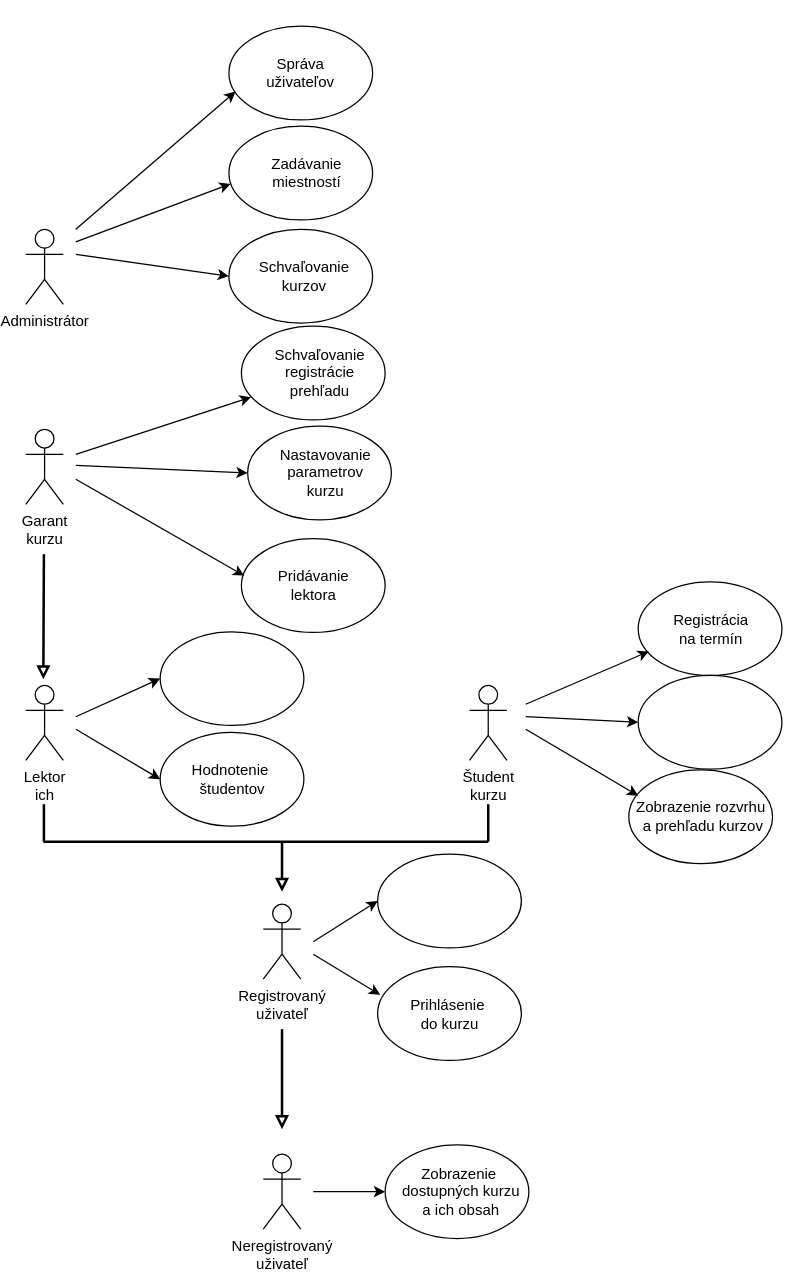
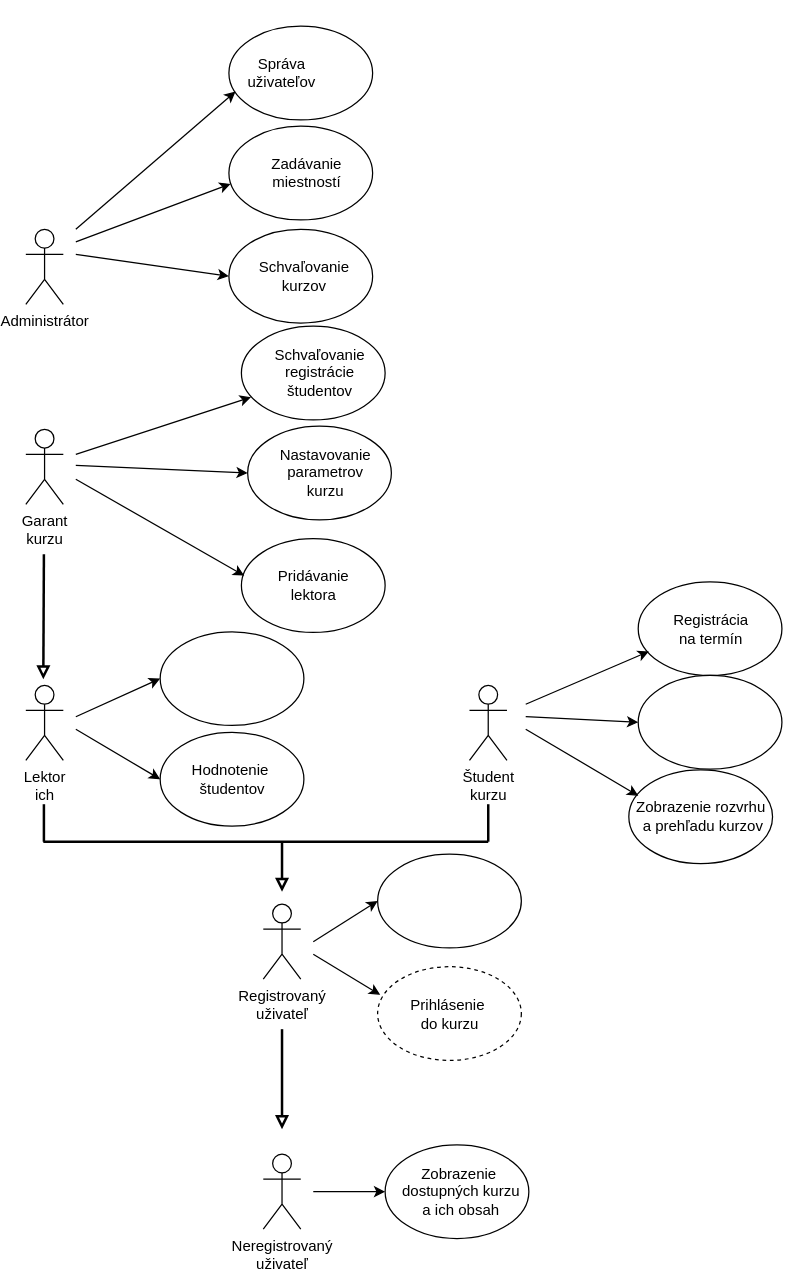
node "Správa uživateľov": moved (301, 73) -> (282, 73)
node "Schvaľovanie registrácie prehľadu": label "Schvaľovanie registrácie prehľadu" -> "Schvaľovanie registrácie študentov"
node "Prihlásenie do kurzu": style solid -> dashed
